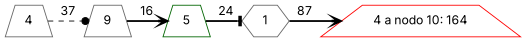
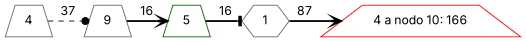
edge "5" -> "1": label "24" -> "16"
node "4 a nodo 10: 164": label "4 a nodo 10: 164" -> "4 a nodo 10: 166"
